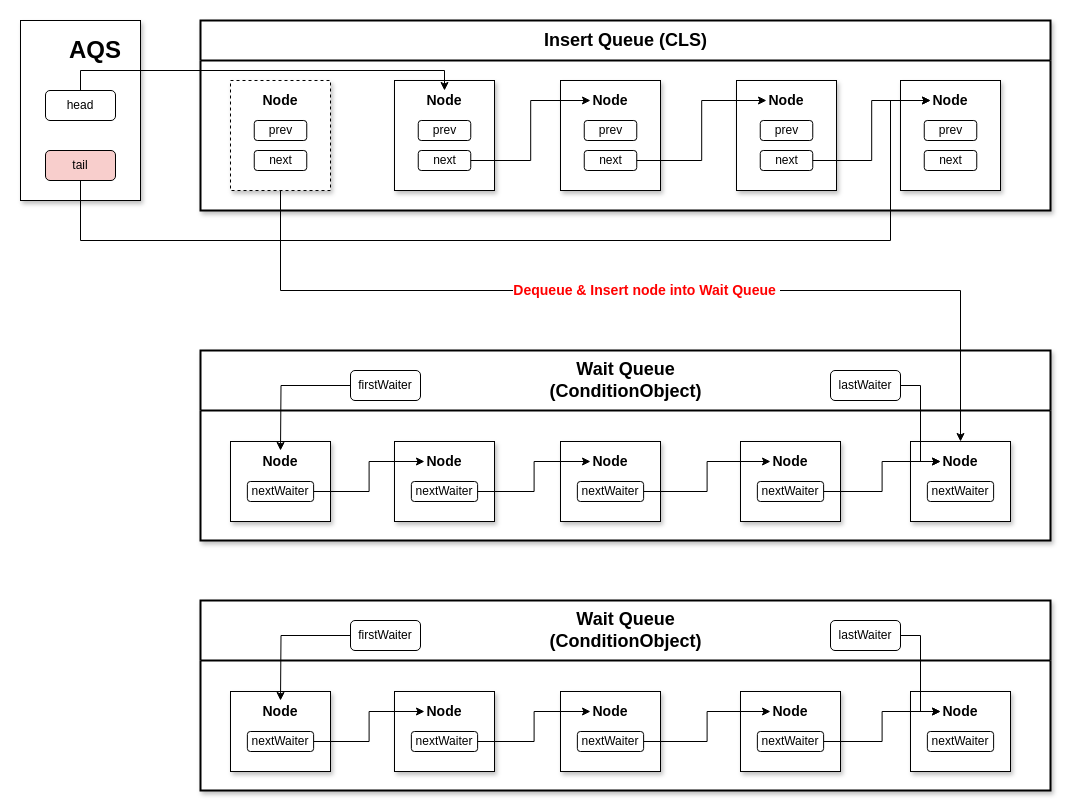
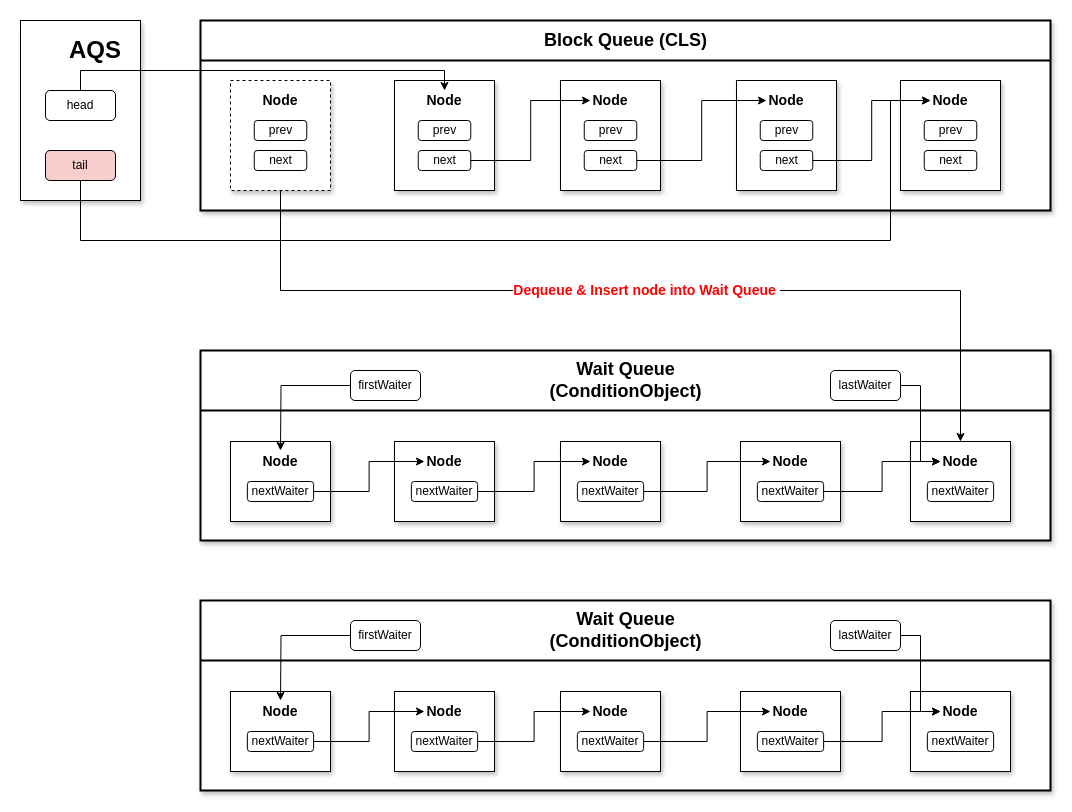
node "Insert Queue (CLS)": label "Insert Queue (CLS)" -> "Block Queue (CLS)"
